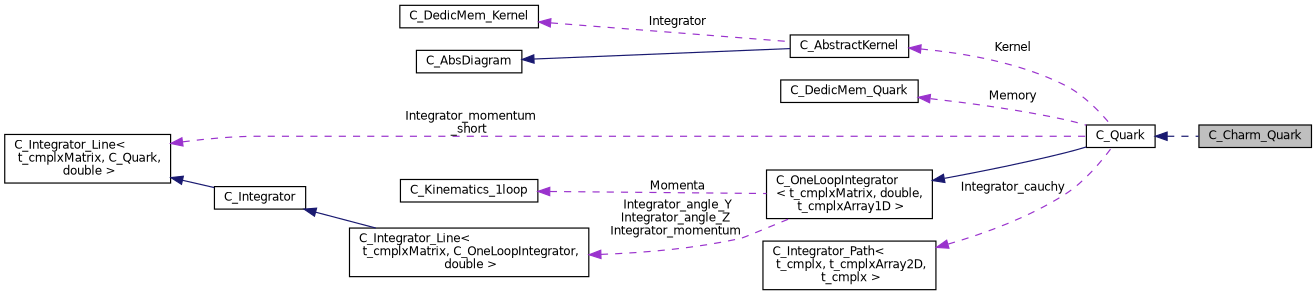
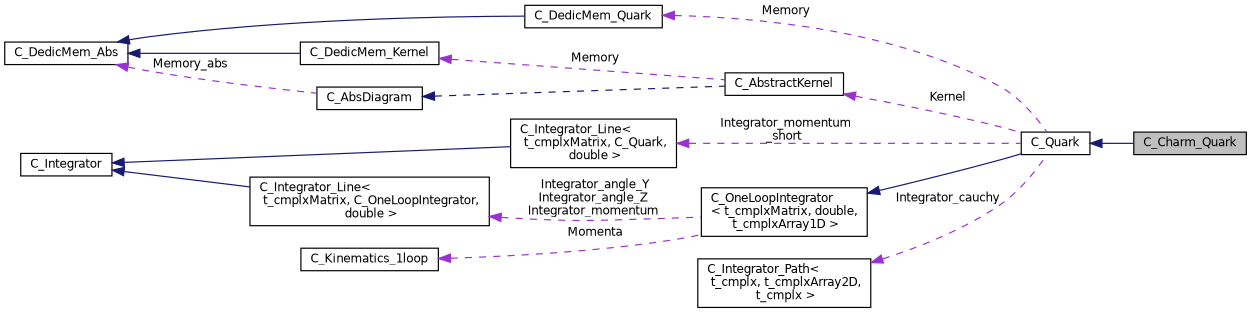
edge "C_AbstractKernel" -> "C_DedicMem_Kernel": label " Integrator" -> " Memory"
node "C_DedicMem_Abs": added
edge "C_AbstractKernel" -> "C_AbsDiagram": style solid -> dashed
edge "C_Charm_Quark" -> "C_Quark": style dashed -> solid
edge "C_Integrator" -> "C_Integrator_Line< t_cmplxMatrix, C_Quark, double >": reversed
